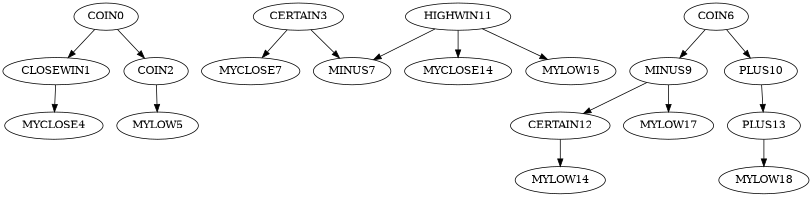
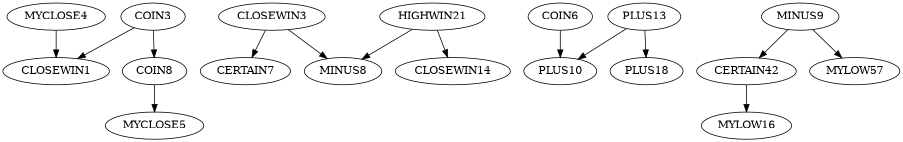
node "COIN0": label "COIN0" -> "COIN3"
node "CERTAIN3": label "CERTAIN3" -> "CLOSEWIN3"
node "HIGHWIN11": label "HIGHWIN11" -> "HIGHWIN21"
edge "COIN6" -> "MINUS9": removed
node "COIN2": label "COIN2" -> "COIN8"
node "MYCLOSE7": label "MYCLOSE7" -> "CERTAIN7"
node "MINUS7": label "MINUS7" -> "MINUS8"
node "MYCLOSE14": label "MYCLOSE14" -> "CLOSEWIN14"
node "MYLOW15": removed
edge "CLOSEWIN1" -> "MYCLOSE4": reversed
edge "PLUS10" -> "PLUS13": reversed
node "MYLOW5": label "MYLOW5" -> "MYCLOSE5"
node "CERTAIN12": label "CERTAIN12" -> "CERTAIN42"
node "MYLOW17": label "MYLOW17" -> "MYLOW57"
node "MYLOW14": label "MYLOW14" -> "MYLOW16"
node "MYLOW18": label "MYLOW18" -> "PLUS18"
